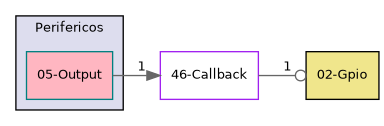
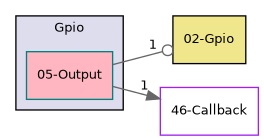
cluster "Perifericos": label "Perifericos" -> "Gpio"
edge "46-Callback" -> "02-Gpio": now "05-Output" -> "02-Gpio"
